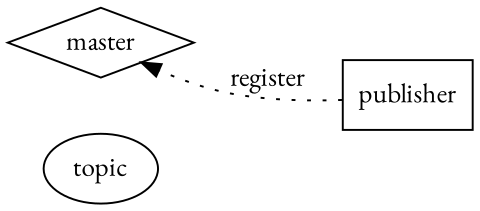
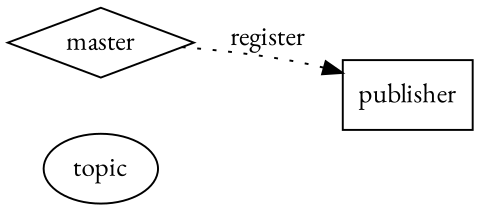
edge "publisher" -> "master": reversed
